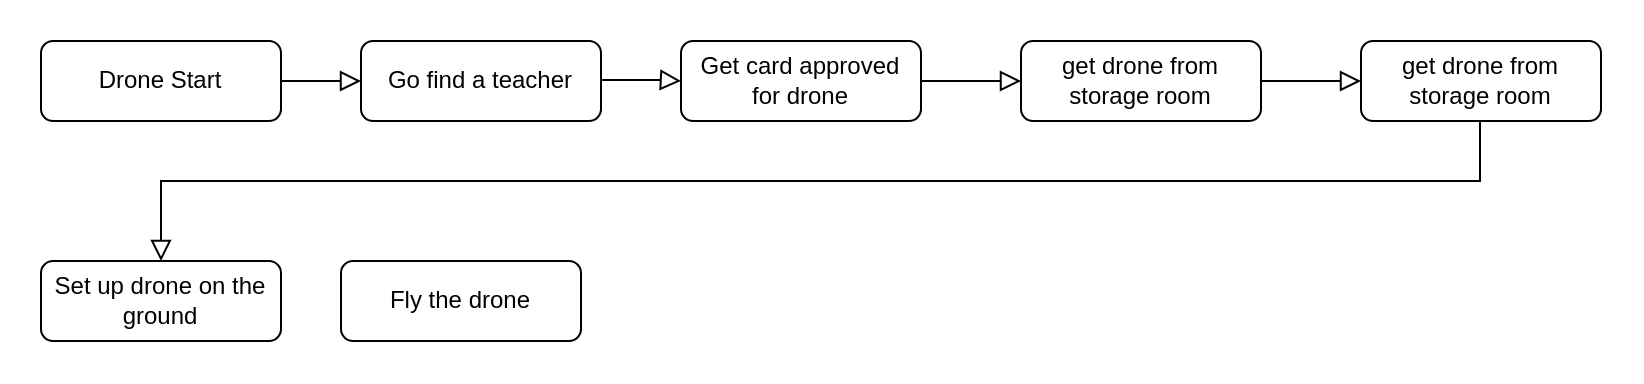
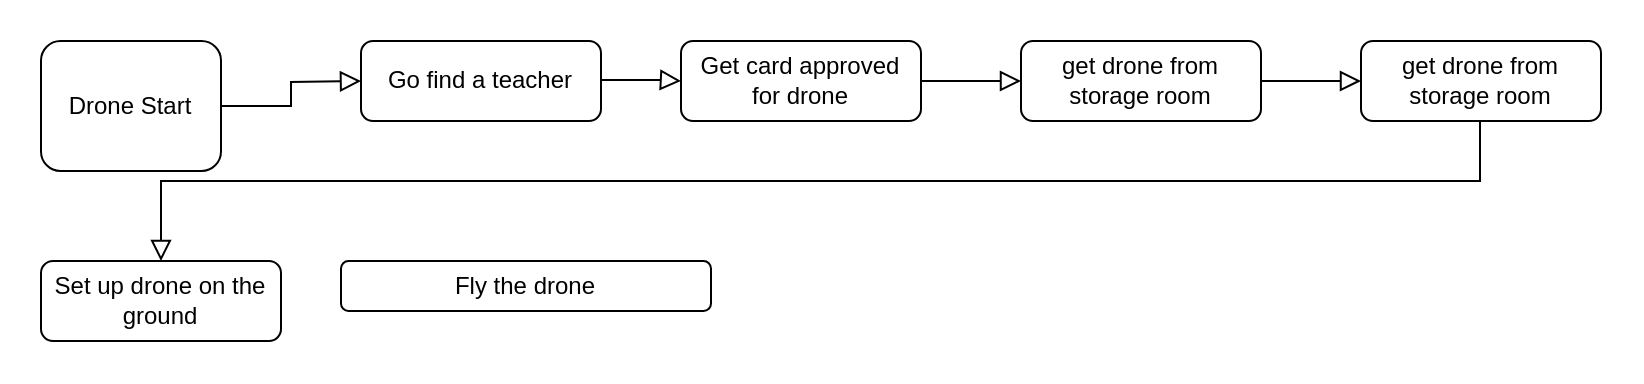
node "Drone Start": size 240x80 -> 180x130
node "Fly the drone": size 240x80 -> 370x50
